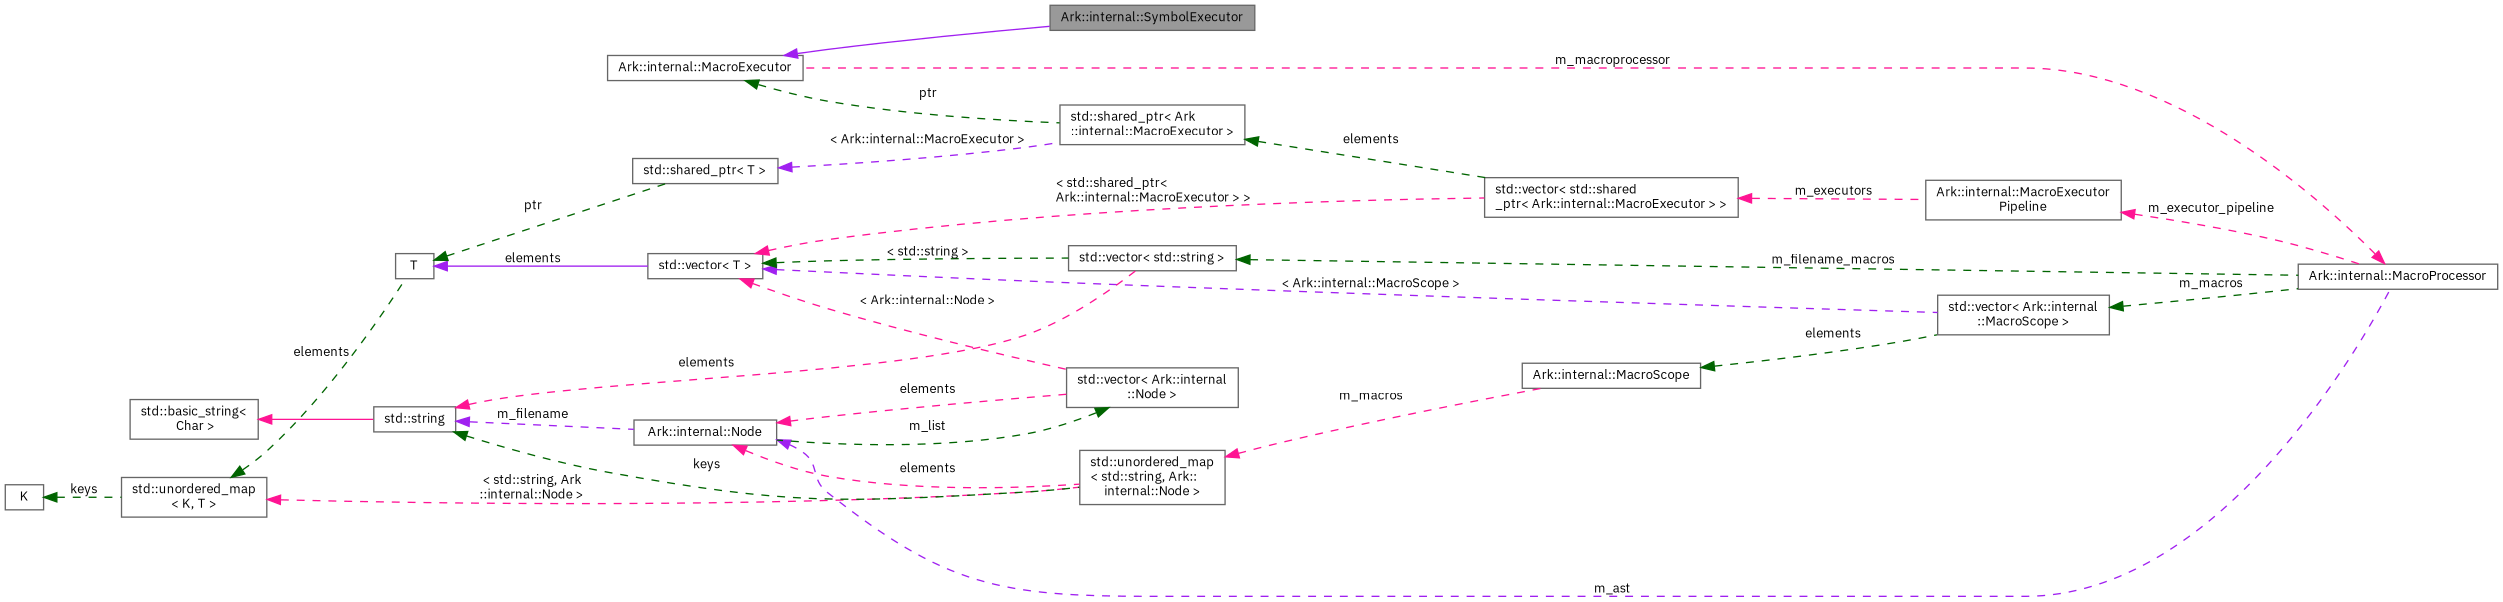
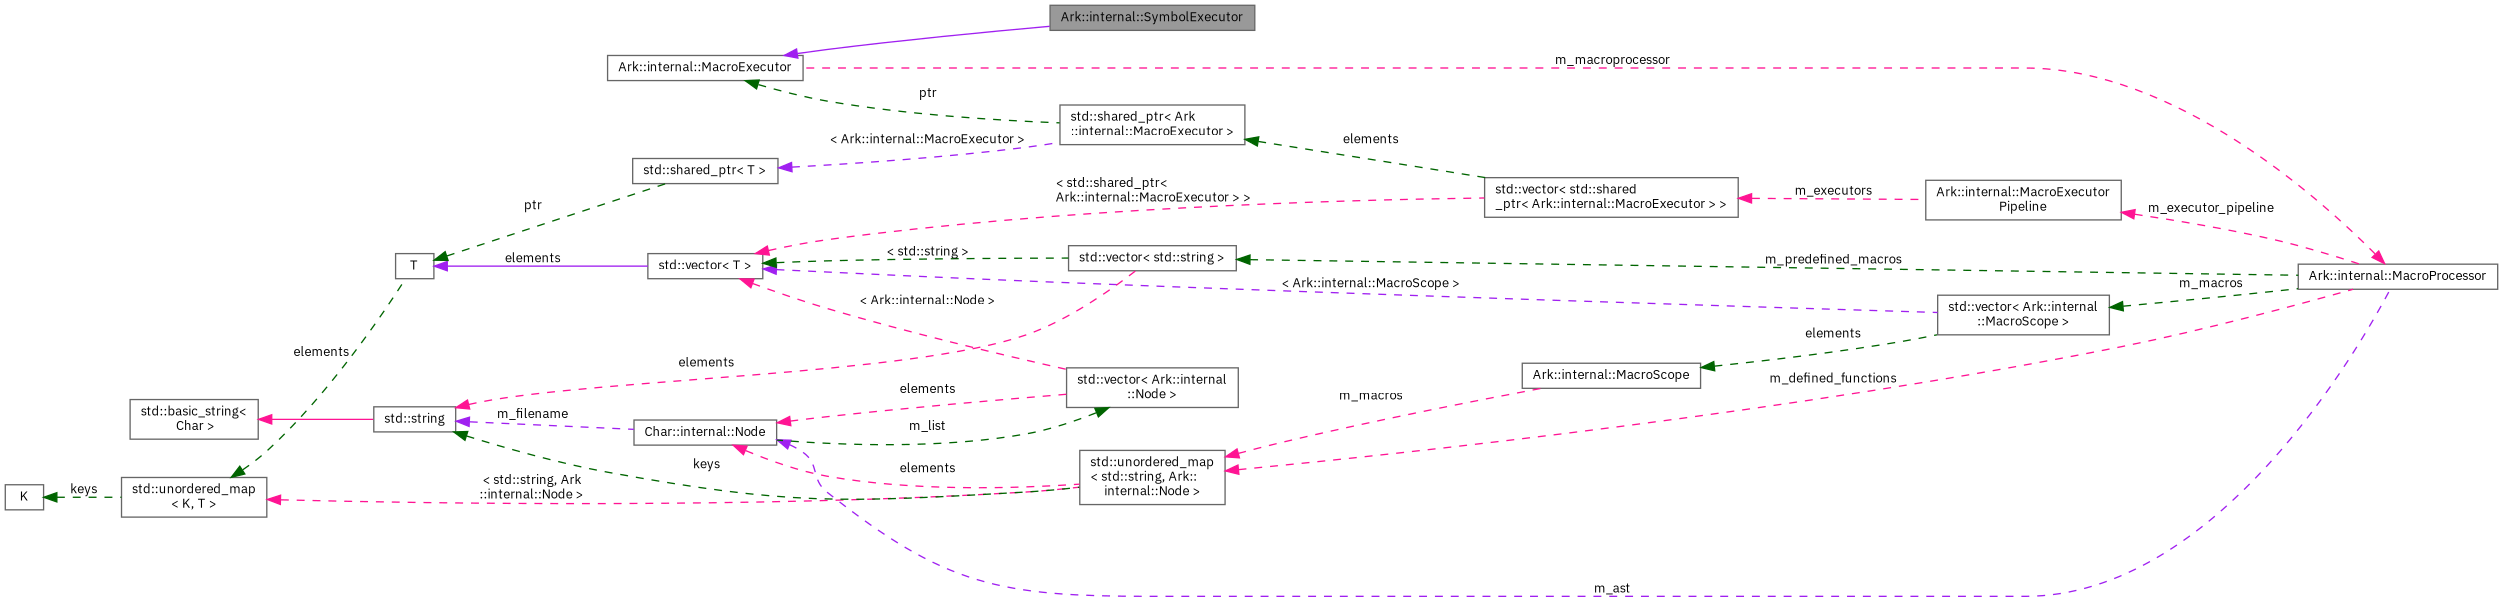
edge "Ark::internal::MacroProcessor" -> "std::vector< std::string >": label " m_filename_macros" -> " m_predefined_macros"
edge "Ark::internal::MacroProcessor" -> "std::unordered_map < std::string, Ark:: internal::Node >": added, label "m_defined_functions"
node "Ark::internal::Node": label "Ark::internal::Node" -> "Char::internal::Node"
